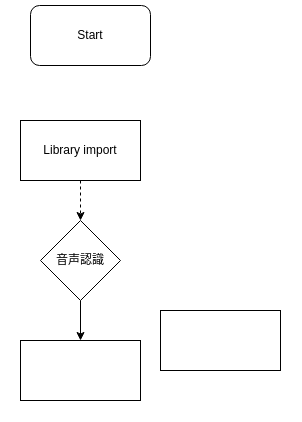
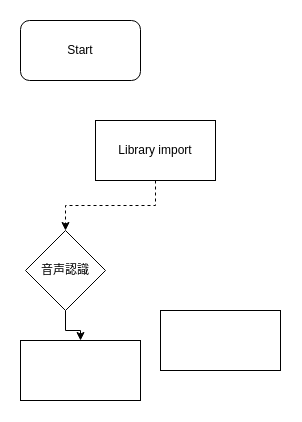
node "Start": moved (91, 36) -> (81, 51)
node "Library import": moved (81, 151) -> (156, 151)
node "音声認識": moved (81, 261) -> (66, 271)
